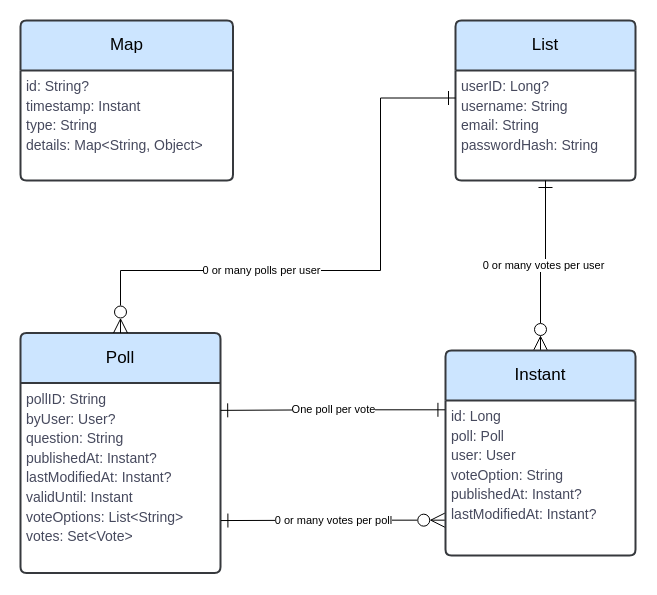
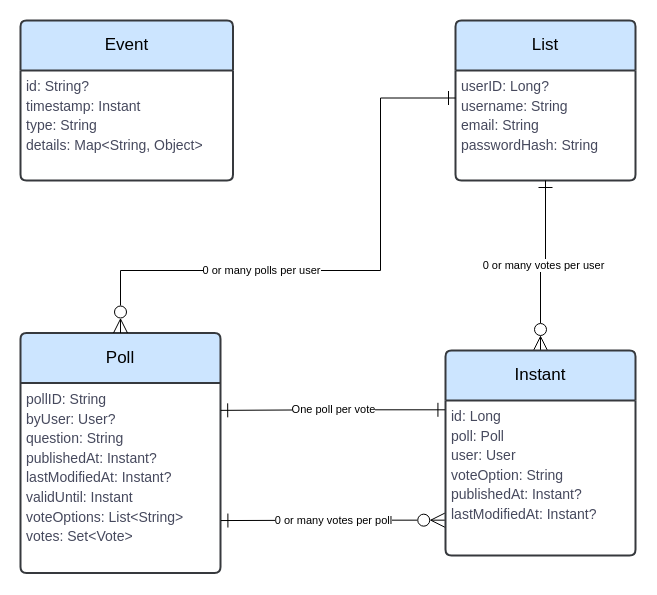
node "Map": label "Map" -> "Event"
